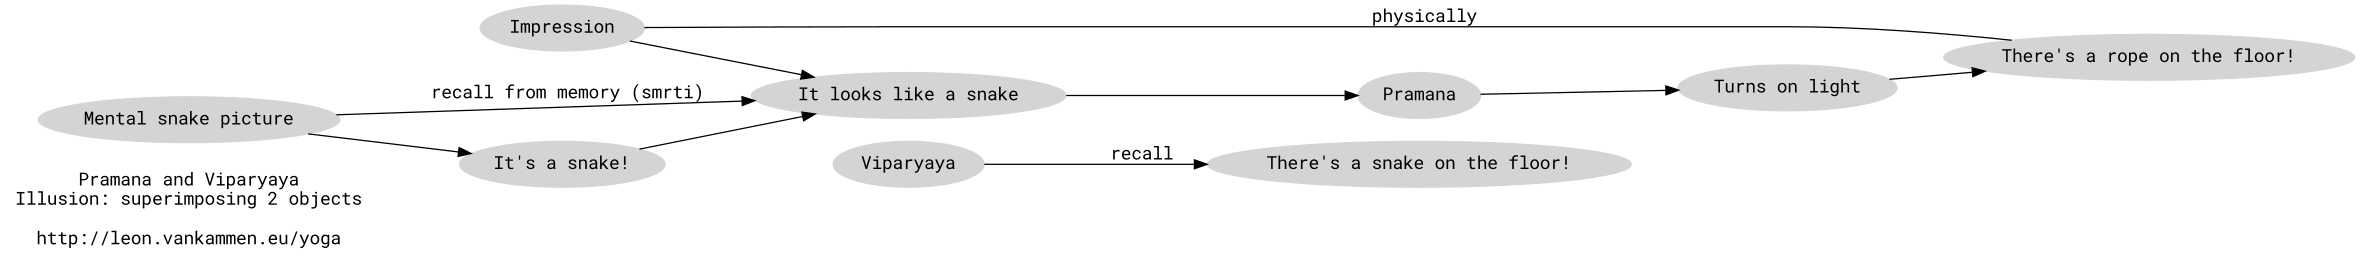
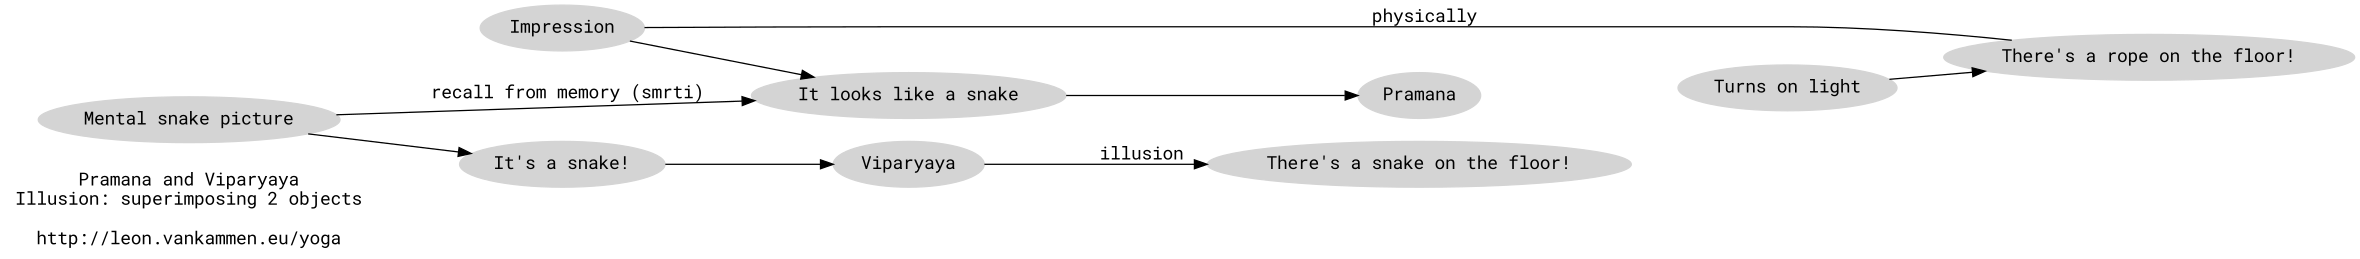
edge "Pramana" -> "Turns on light": removed
edge "It's a snake!" -> "It looks like a snake": now "It's a snake!" -> "Viparyaya"
edge "Viparyaya" -> "There's a snake on the floor!": label " recall" -> " illusion"
